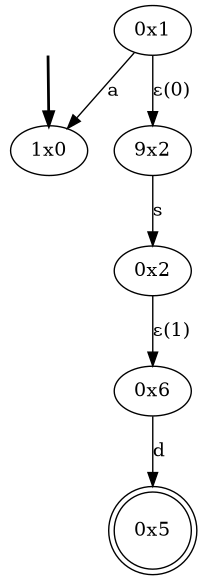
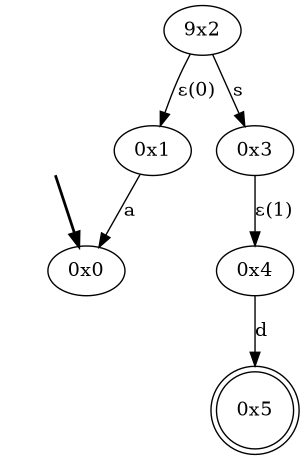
edge "0x1" -> "9x2": reversed
node "1x0": label "1x0" -> "0x0"
node "0x2": label "0x2" -> "0x3"
node "0x6": label "0x6" -> "0x4"
